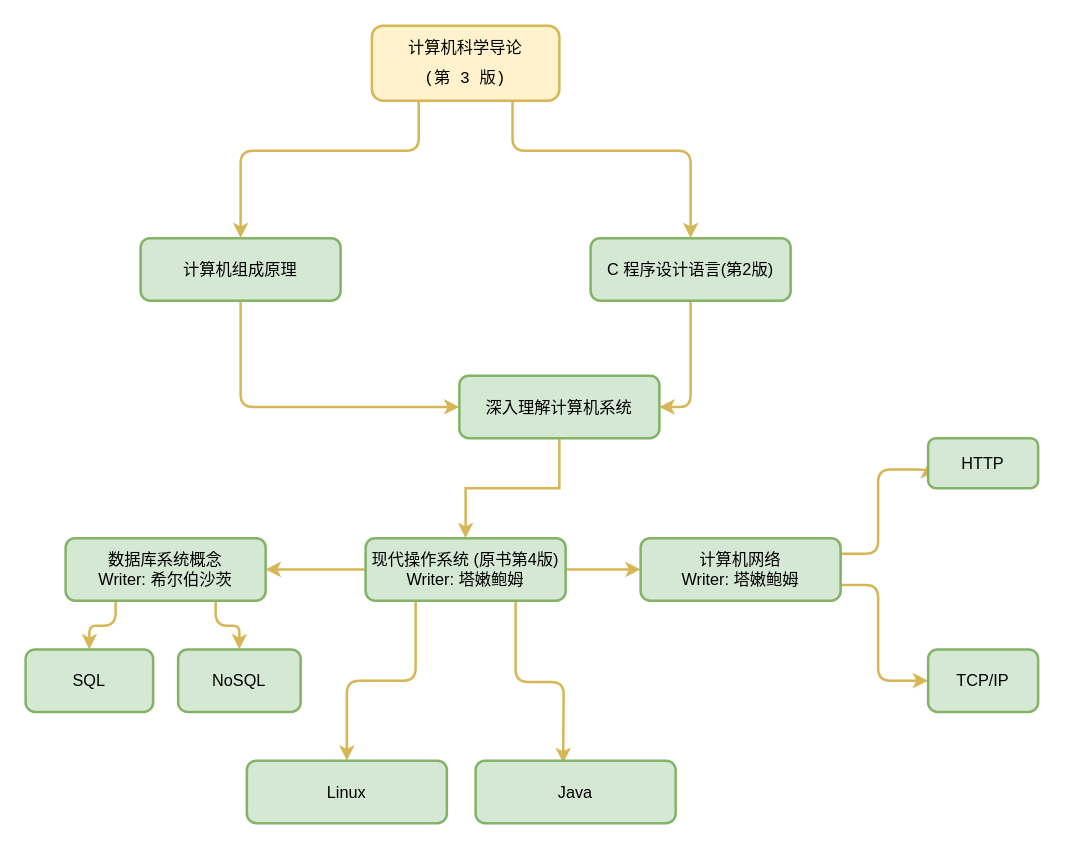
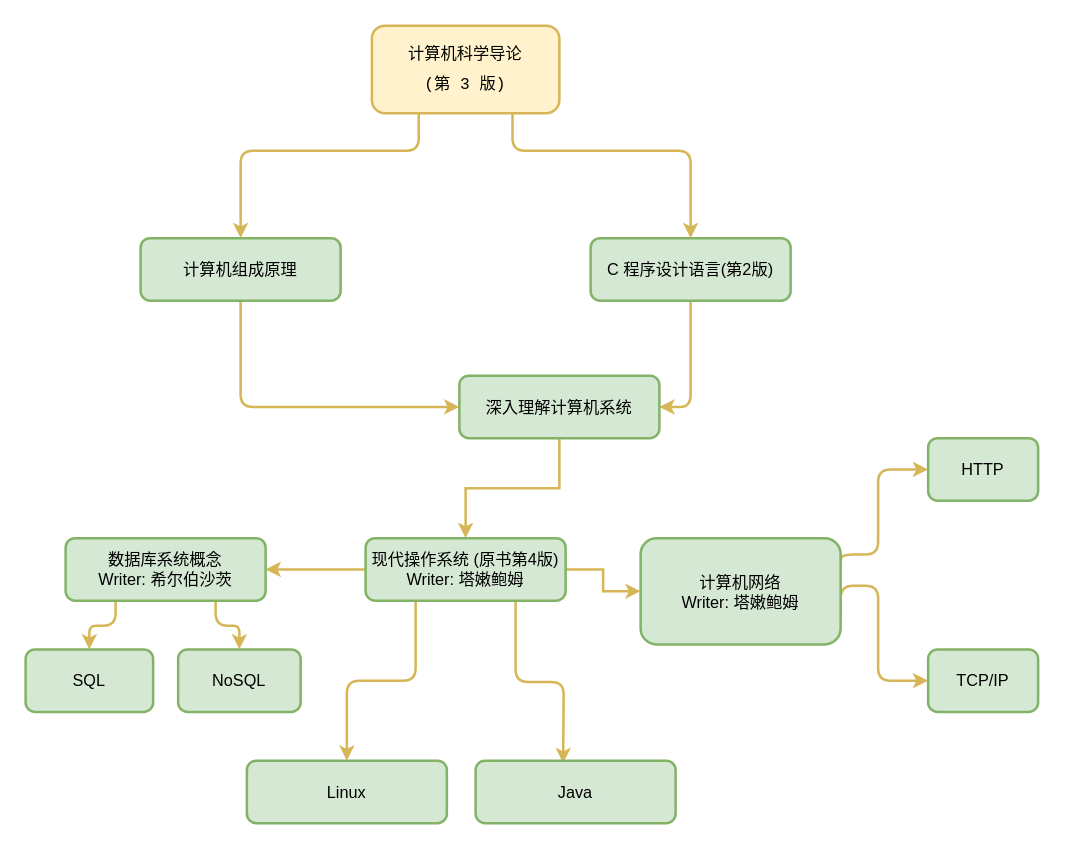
node "计算机科学导论 (第 3 版)": size 188x75 -> 188x88
node "HTTP": size 110x50 -> 110x63
node "计算机网络 Writer: 塔嫩鲍姆": size 200x63 -> 200x106
